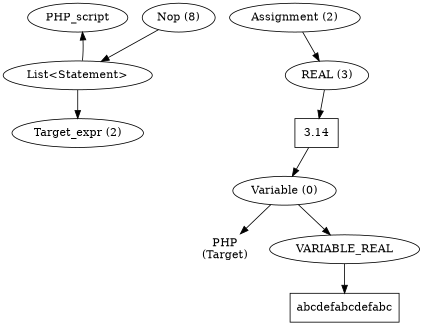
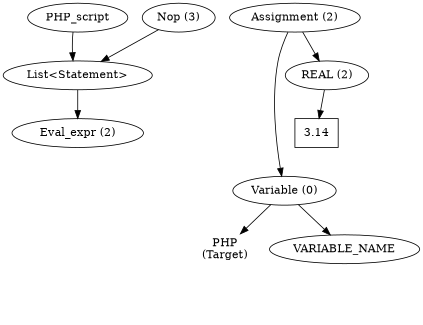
node "Nop (8)": label "Nop (8)" -> "Nop (3)"
edge "List<Statement>" -> "PHP_script": reversed
node "REAL (3)": label "REAL (3)" -> "REAL (2)"
node "Target_expr (2)": label "Target_expr (2)" -> "Eval_expr (2)"
edge "3.14" -> "Variable (0)": now "Assignment (2)" -> "Variable (0)"
node "VARIABLE_REAL": label "VARIABLE_REAL" -> "VARIABLE_NAME"
node "abcdefabcdefabc": removed
